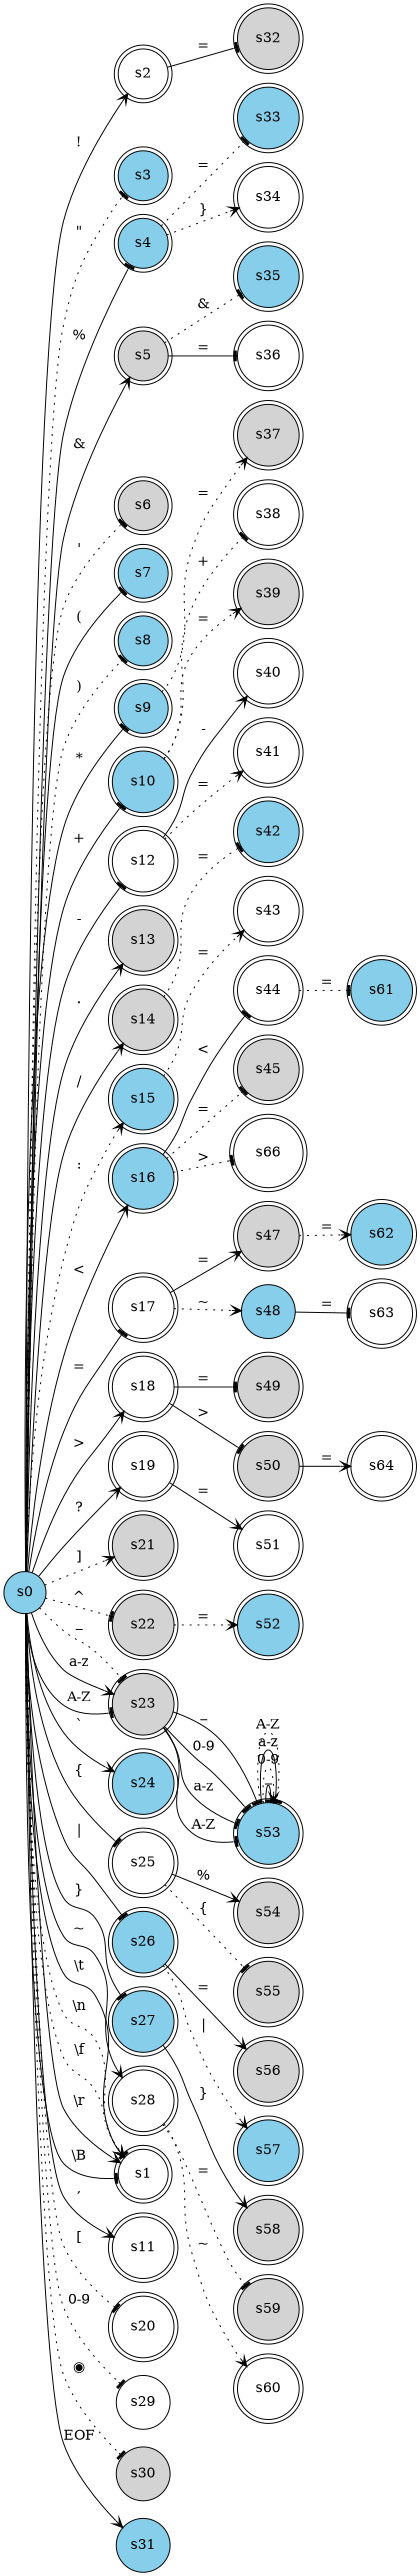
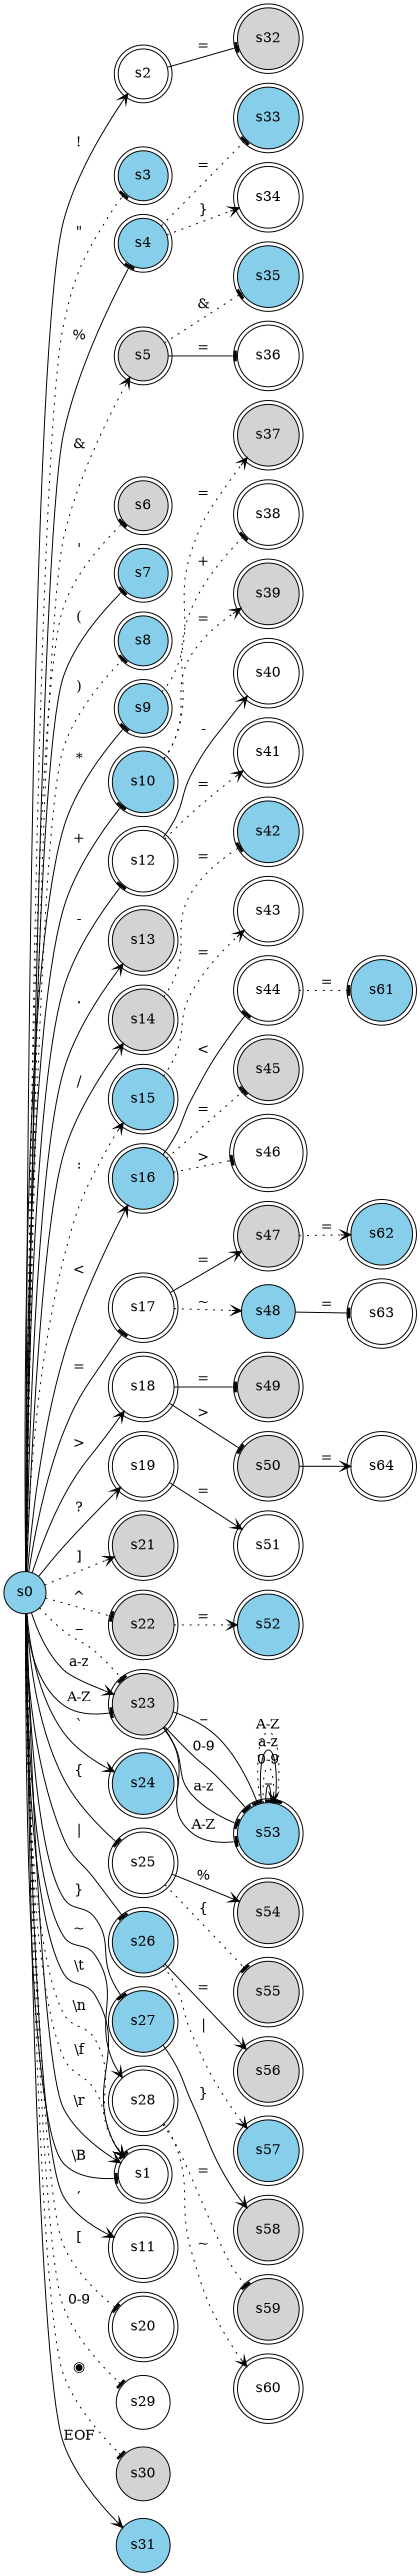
edge "s0" -> "s5": style solid -> dotted
node "s66": label "s66" -> "s46"
